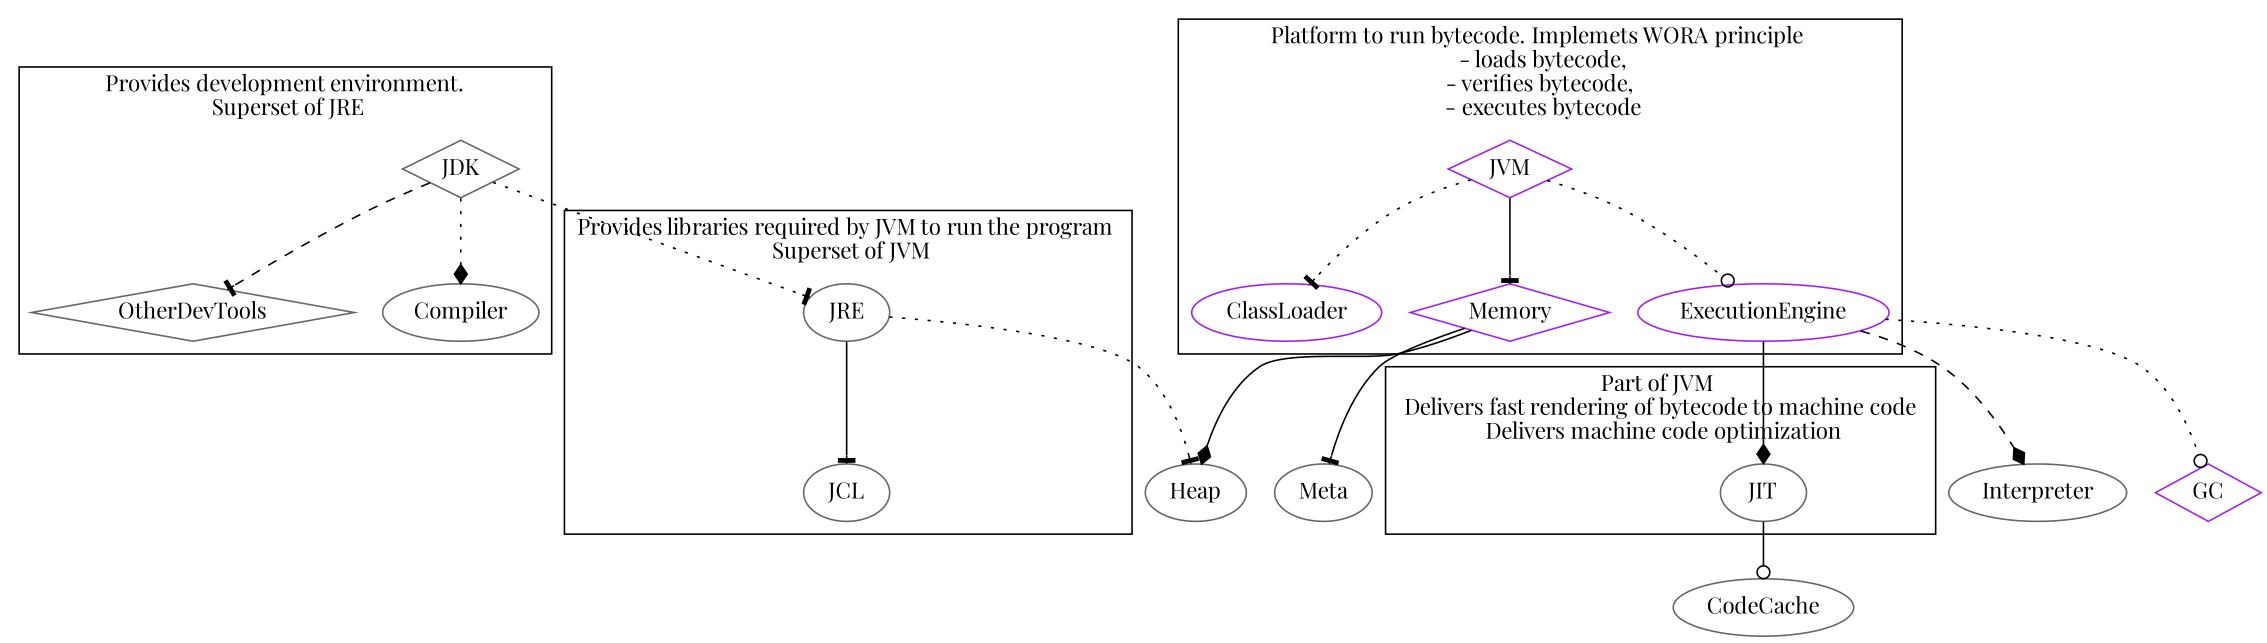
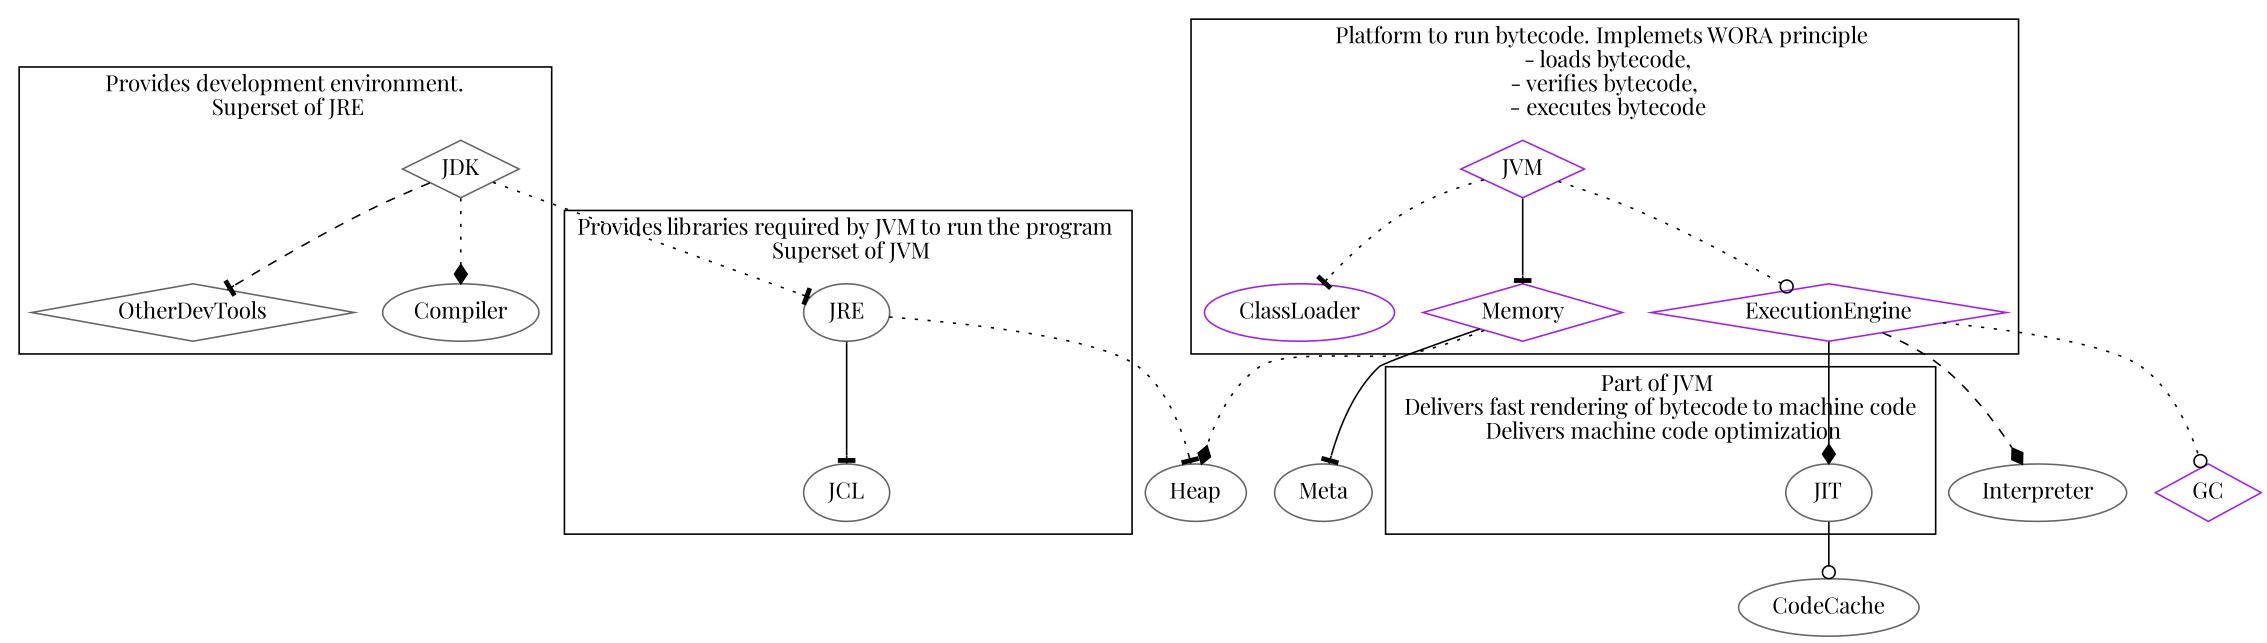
node "ExecutionEngine": shape ellipse -> diamond
edge "Memory" -> "Heap": style solid -> dotted
